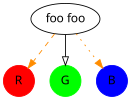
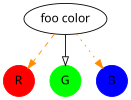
node "foo foo": label "foo foo" -> "foo color"
